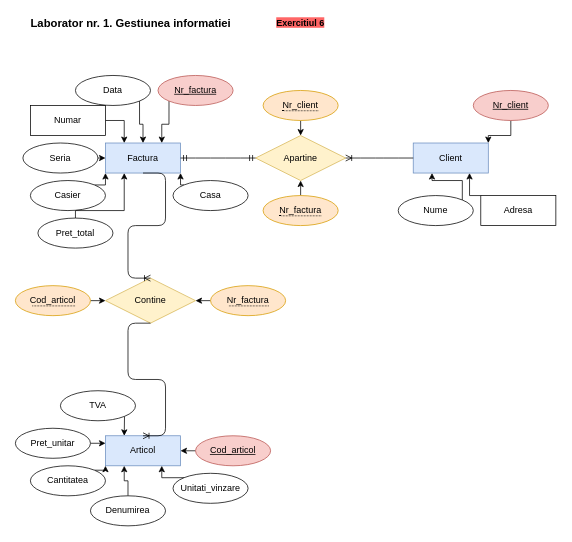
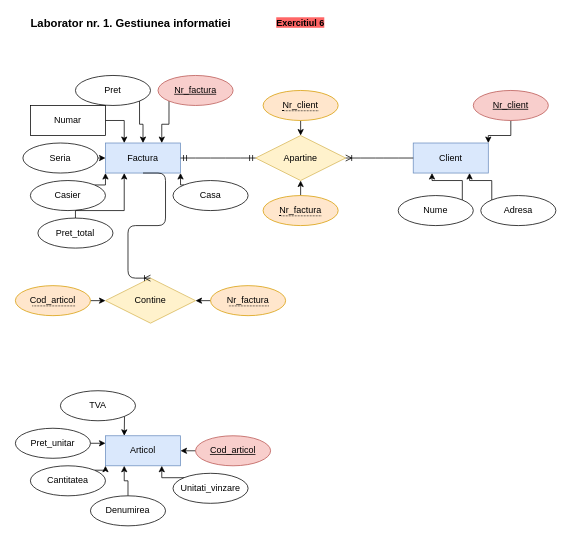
node "Data": label "Data" -> "Pret"
node "Adresa": shape rectangle -> ellipse
edge "Contine" -> "Articol": removed
